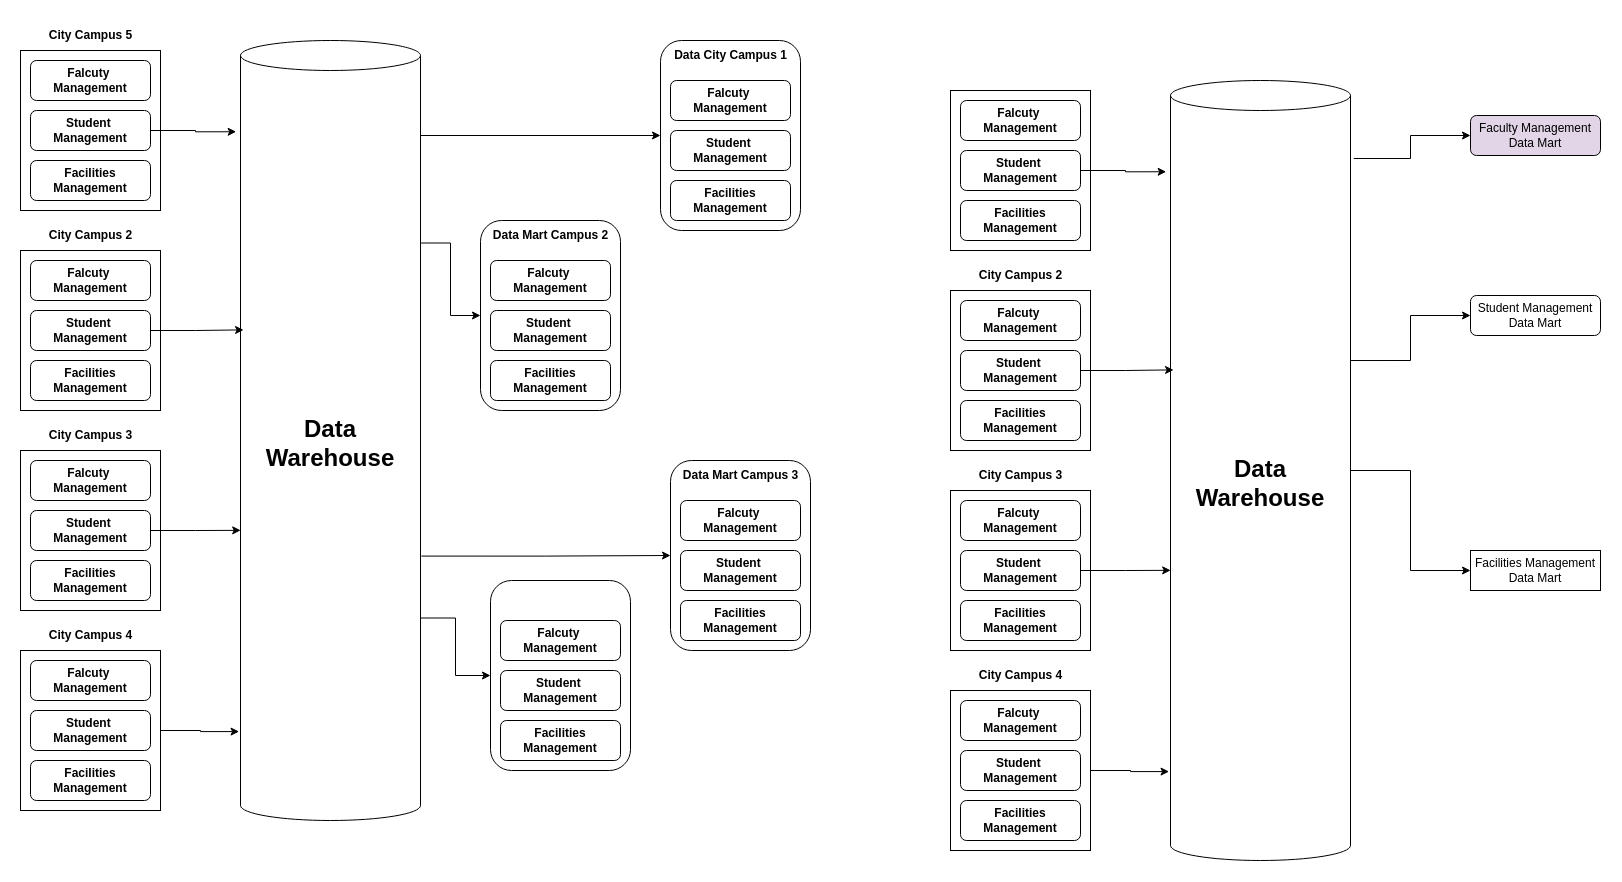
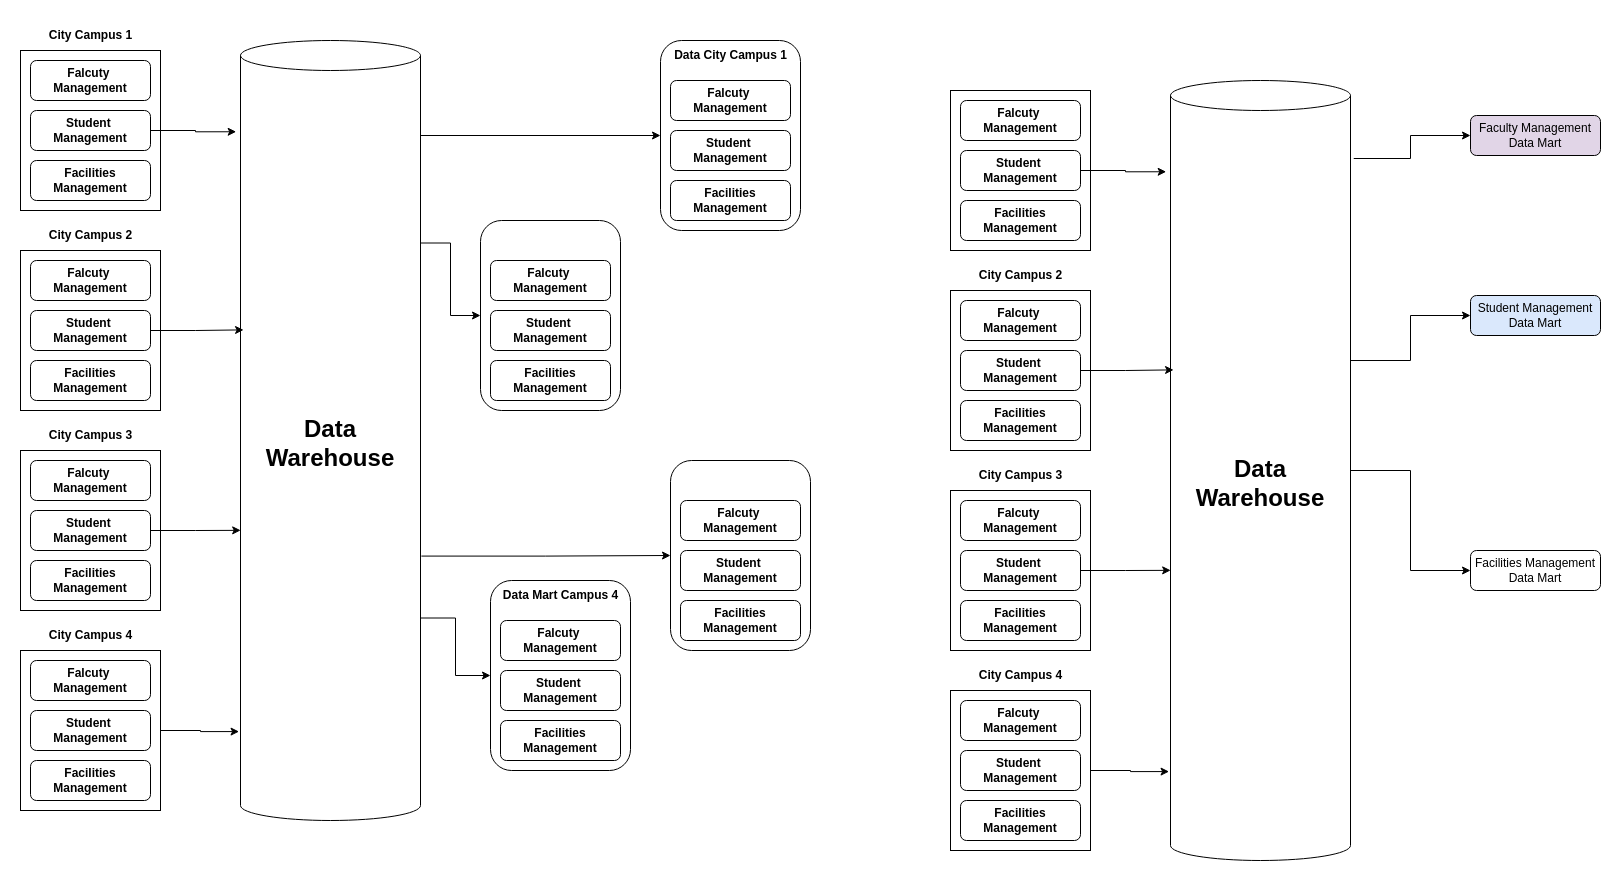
node "City Campus 5": label "City Campus 5" -> "City Campus 1"
node "Data Mart Campus 2": removed
node "Student Management Data Mart": fillcolor #ffffff -> #dae8fc
node "Data Mart Campus 3": removed
node "Facilities Management Data Mart": shape rectangle -> rounded rectangle
node "Data Mart Campus 4": added
